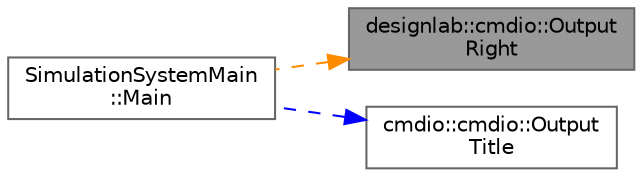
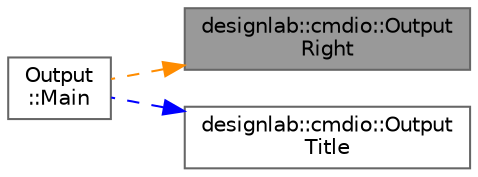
node "SimulationSystemMain ::Main": label "SimulationSystemMain ::Main" -> "Output ::Main"
node "cmdio::cmdio::Output Title": label "cmdio::cmdio::Output Title" -> "designlab::cmdio::Output Title"
